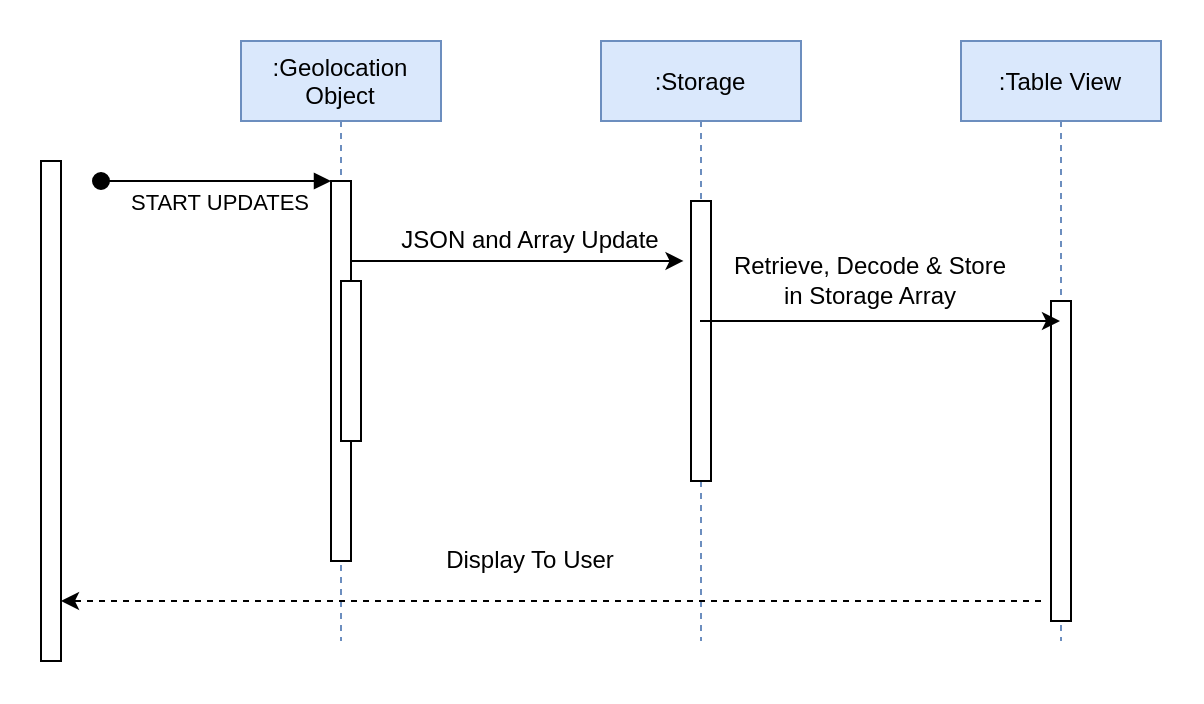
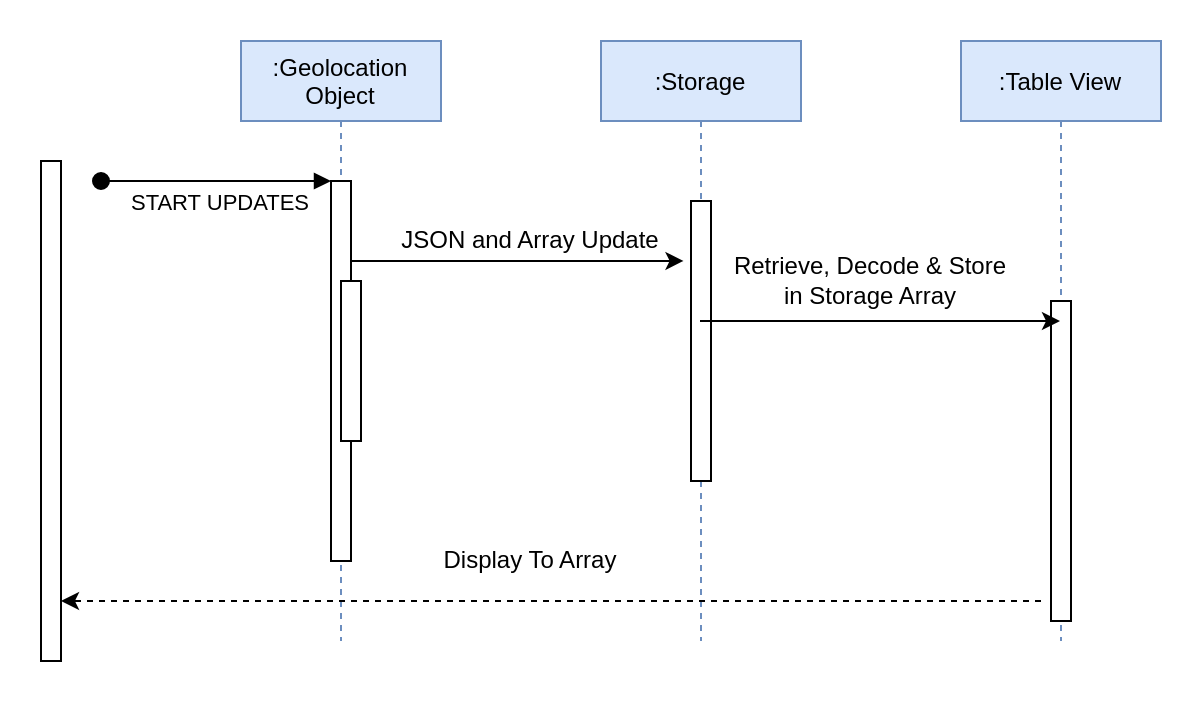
node "Display To User": label "Display To User" -> "Display To Array"
